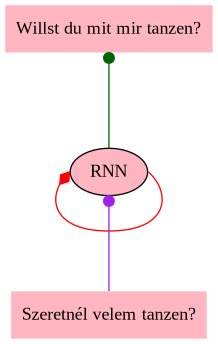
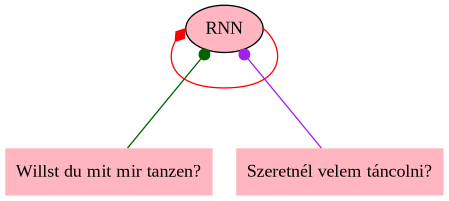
edge "RNN" -> "Willst du mit mir tanzen?": reversed
node "Szeretnél velem tanzen?": label "Szeretnél velem tanzen?" -> "Szeretnél velem táncolni?"
